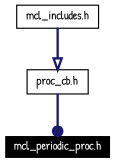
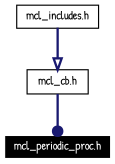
node "proc_cb.h": label "proc_cb.h" -> "mcl_cb.h"
